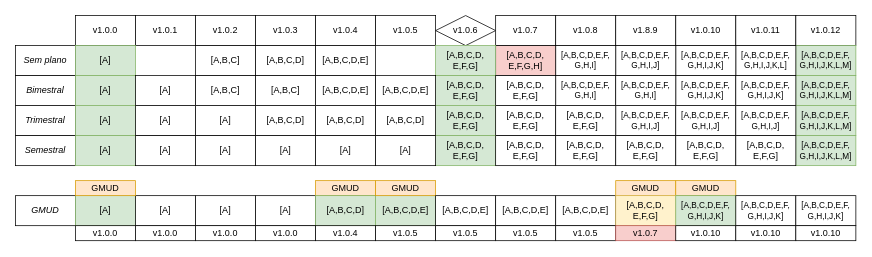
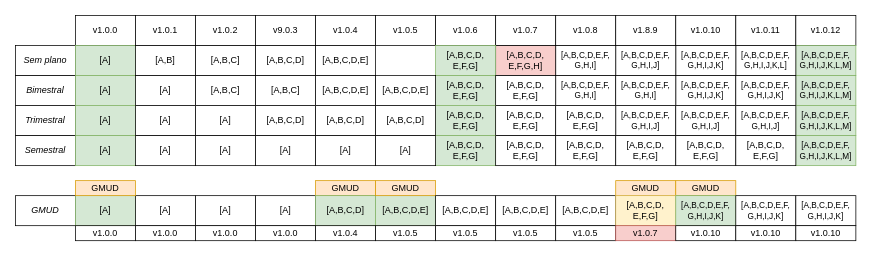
node "v1.0.3": label "v1.0.3" -> "v9.0.3"
node "v1.0.6": shape diamond -> rectangle
node "[A,B]": added
